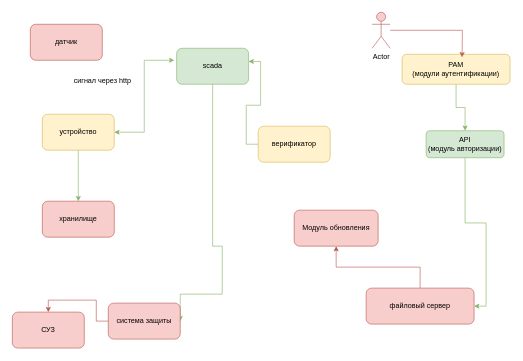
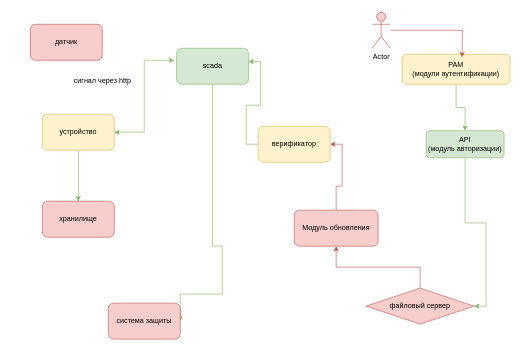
edge "Модуль обновления" -> "верификатор": added
edge "система защиты" -> "СУЗ": removed
node "файловый сервер": shape rounded rectangle -> diamond
node "СУЗ": removed
